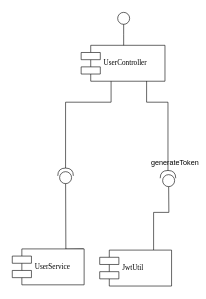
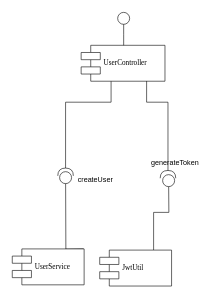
node "createUser": added
